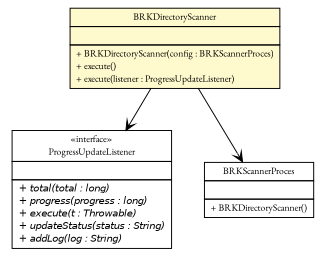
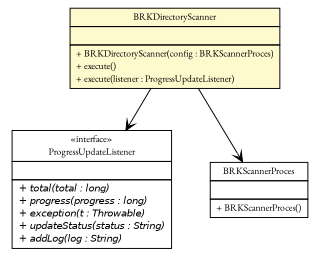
node "BRKScannerProces": text "+ BRKDirectoryScanner()" -> "+ BRKScannerProces()"
node "ProgressUpdateListener": text "+ execute(t : Throwable)" -> "+ exception(t : Throwable)"
